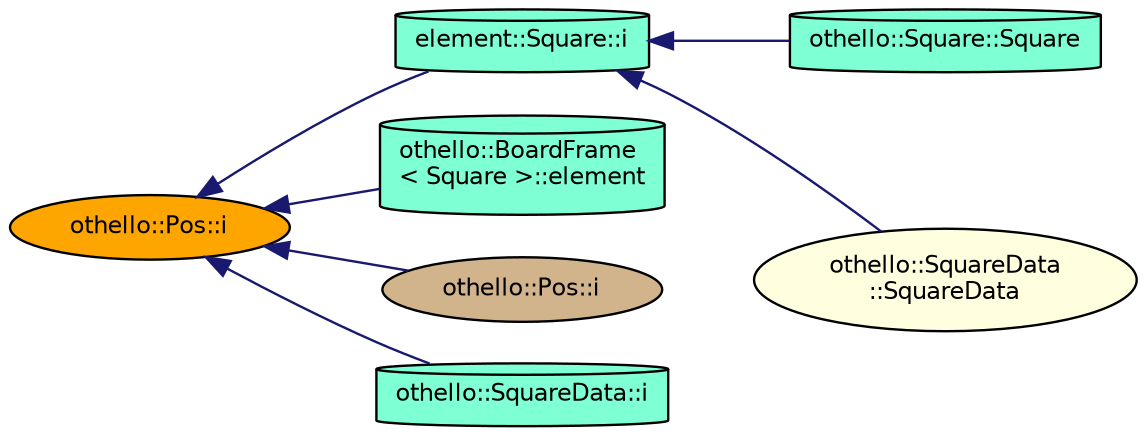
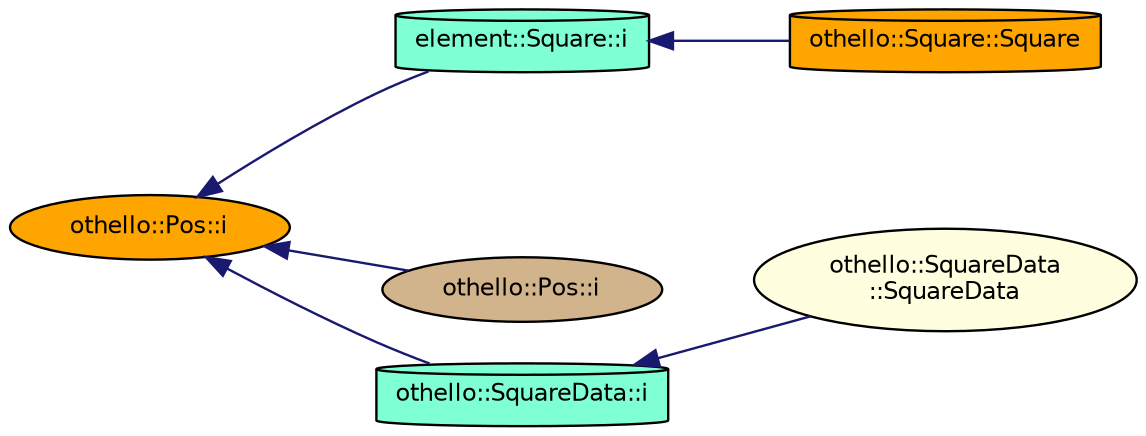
node "othello::Square::Square": fillcolor aquamarine -> orange
edge "othello::SquareData ::SquareData" -> "element::Square::i": now "othello::SquareData ::SquareData" -> "othello::SquareData::i"
node "othello::BoardFrame < Square >::element": removed
